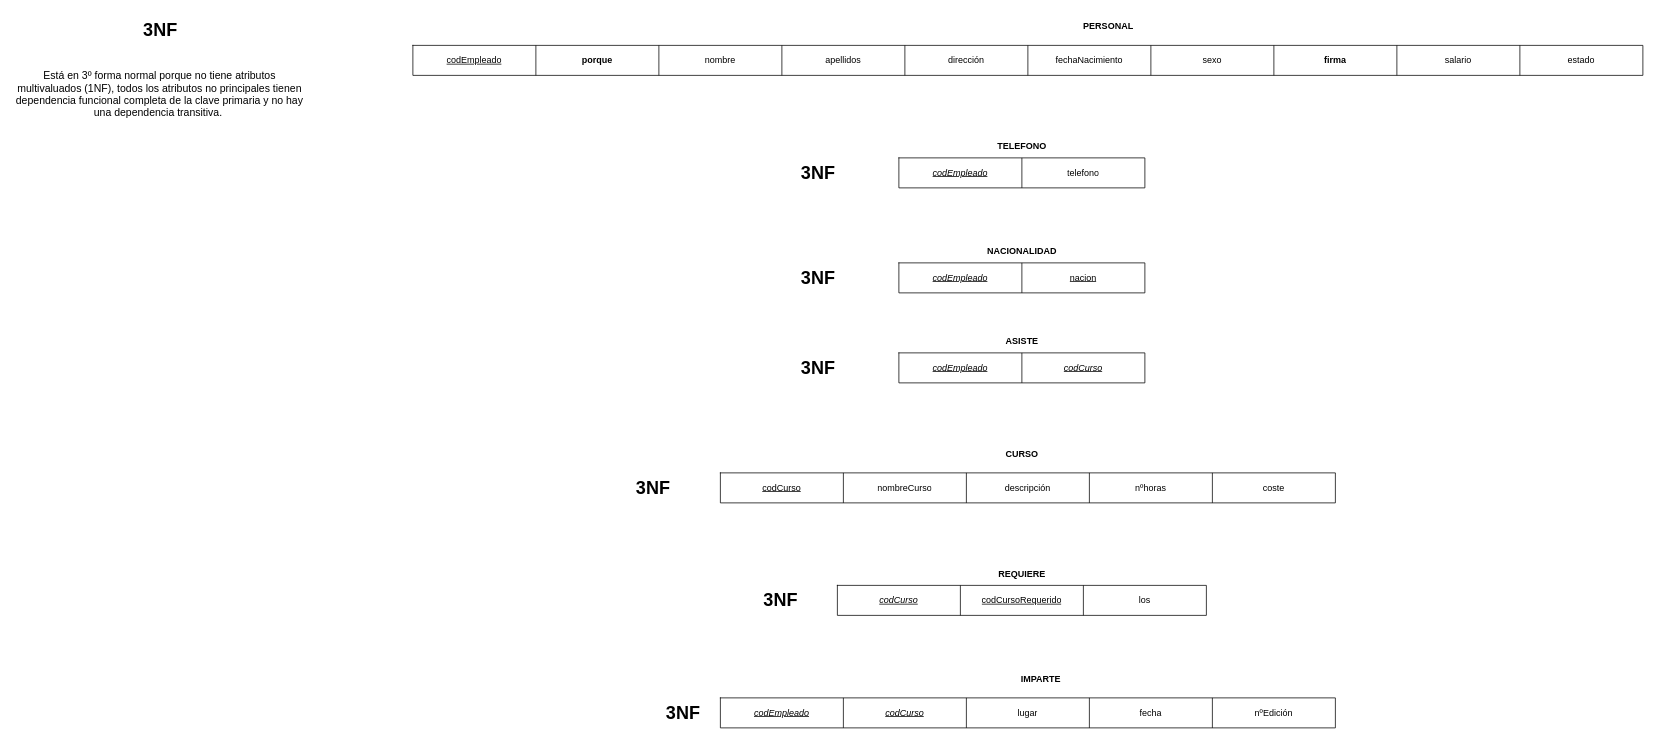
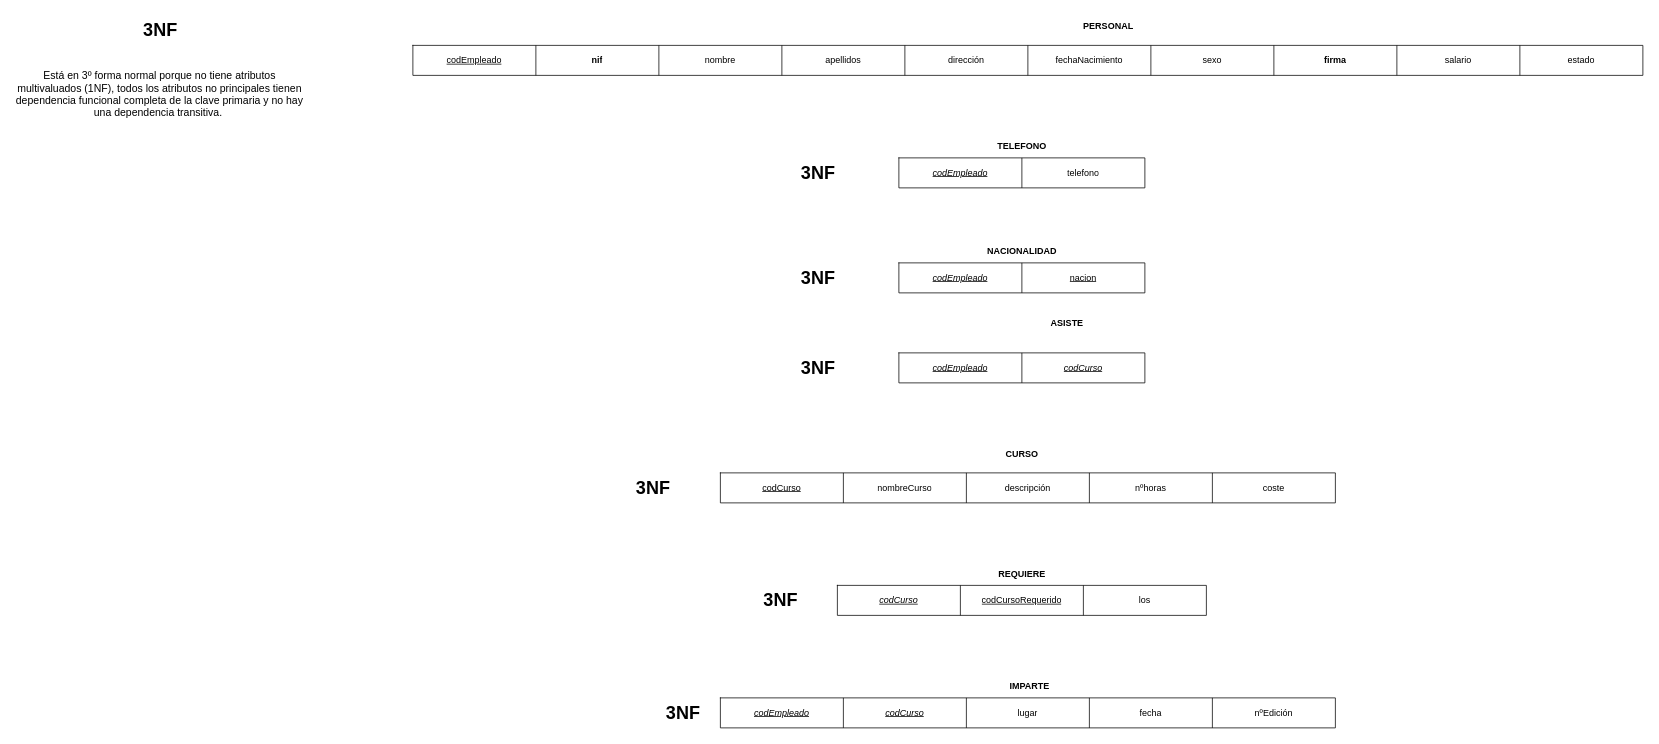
node "porque": label "porque" -> "nif"
node "ASISTE": moved (1022, 342) -> (1067, 323)
node "IMPARTE": moved (1041, 679) -> (1029, 687)
